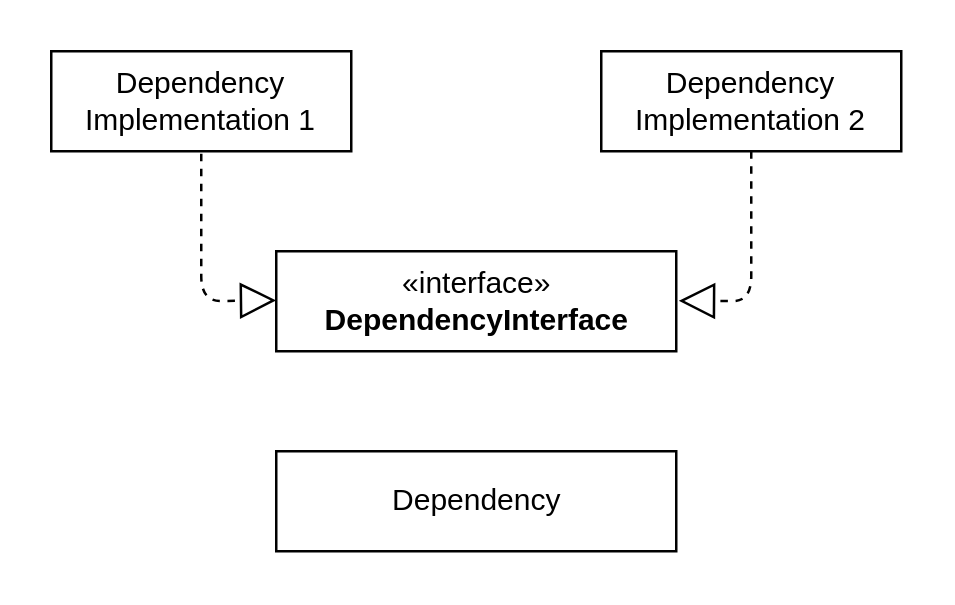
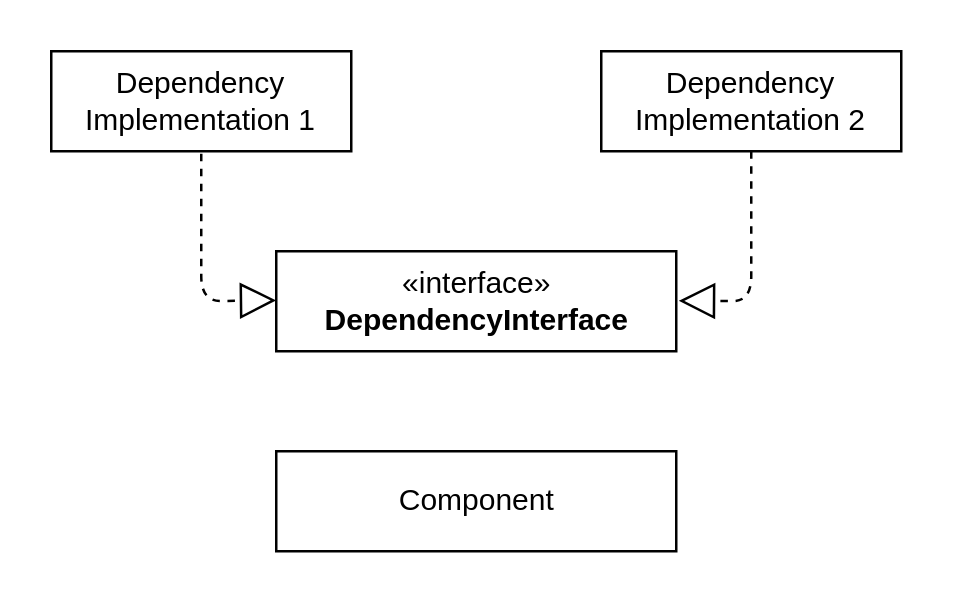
node "Dependency": label "Dependency" -> "Component"
